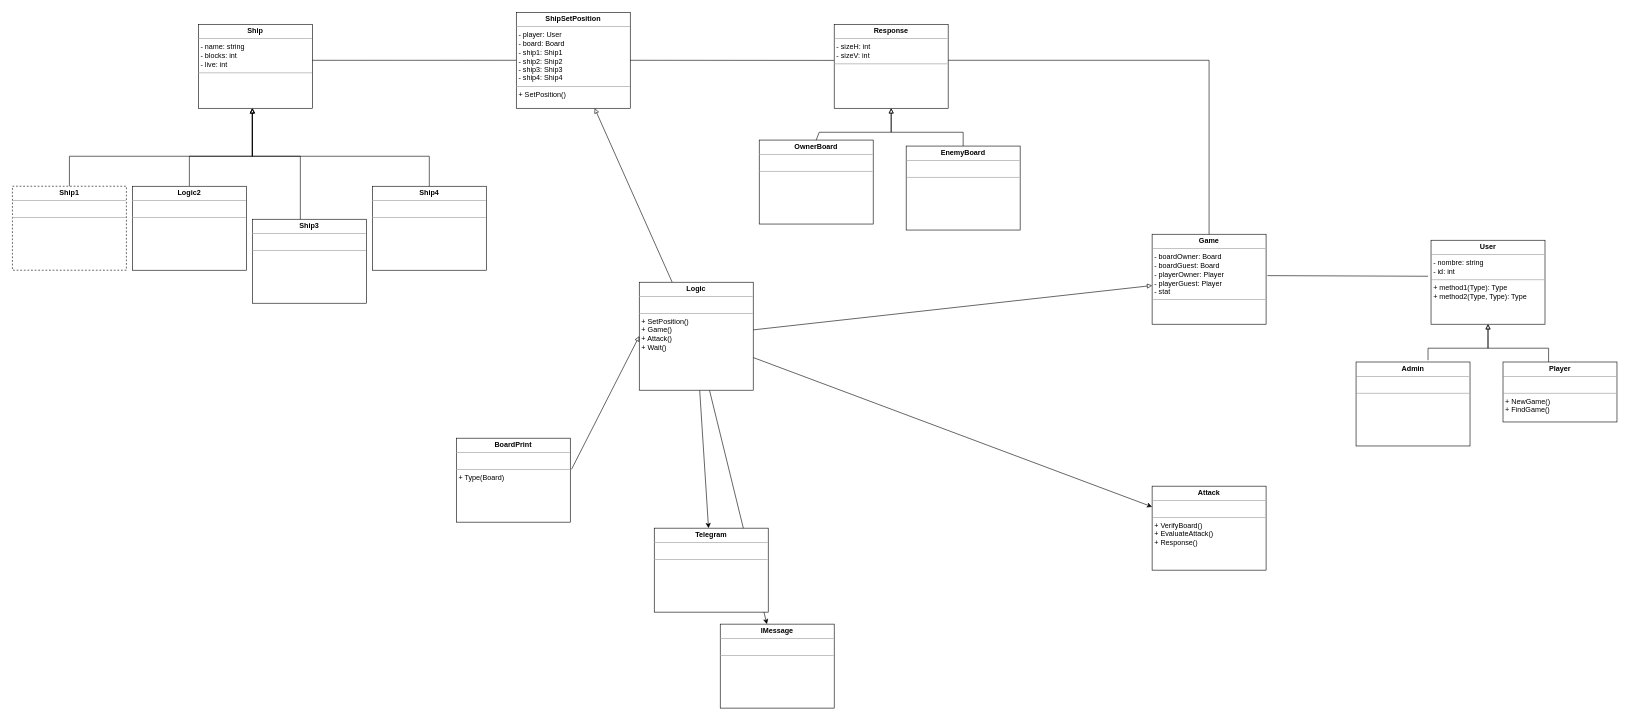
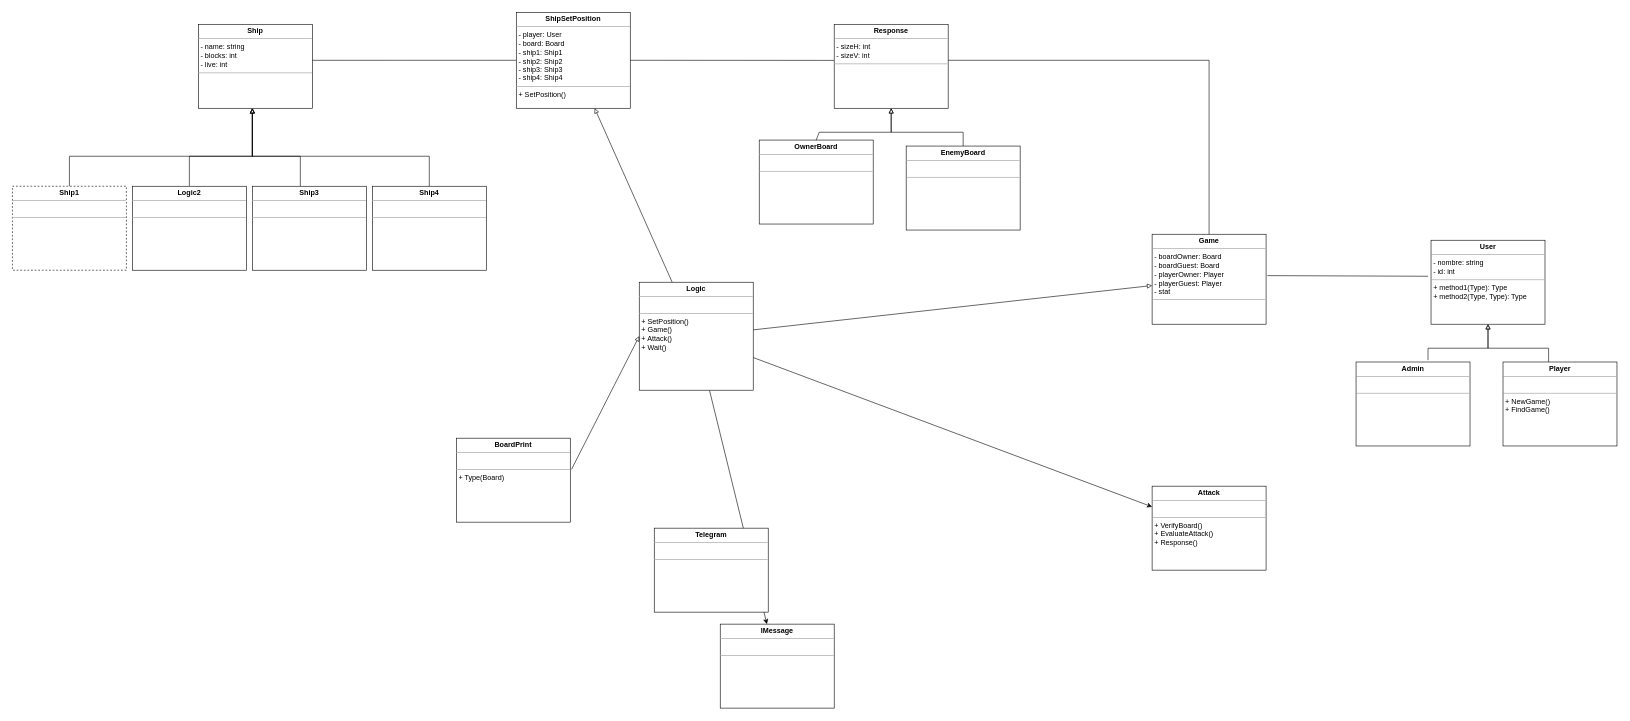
node "Ship3": moved (309, 261) -> (309, 228)
node "Player + NewGame() + FindGame()": size 114x60 -> 114x84
edge "Logic + SetPosition() + Game() + Attack() + Wait()" -> "Telegram": removed
